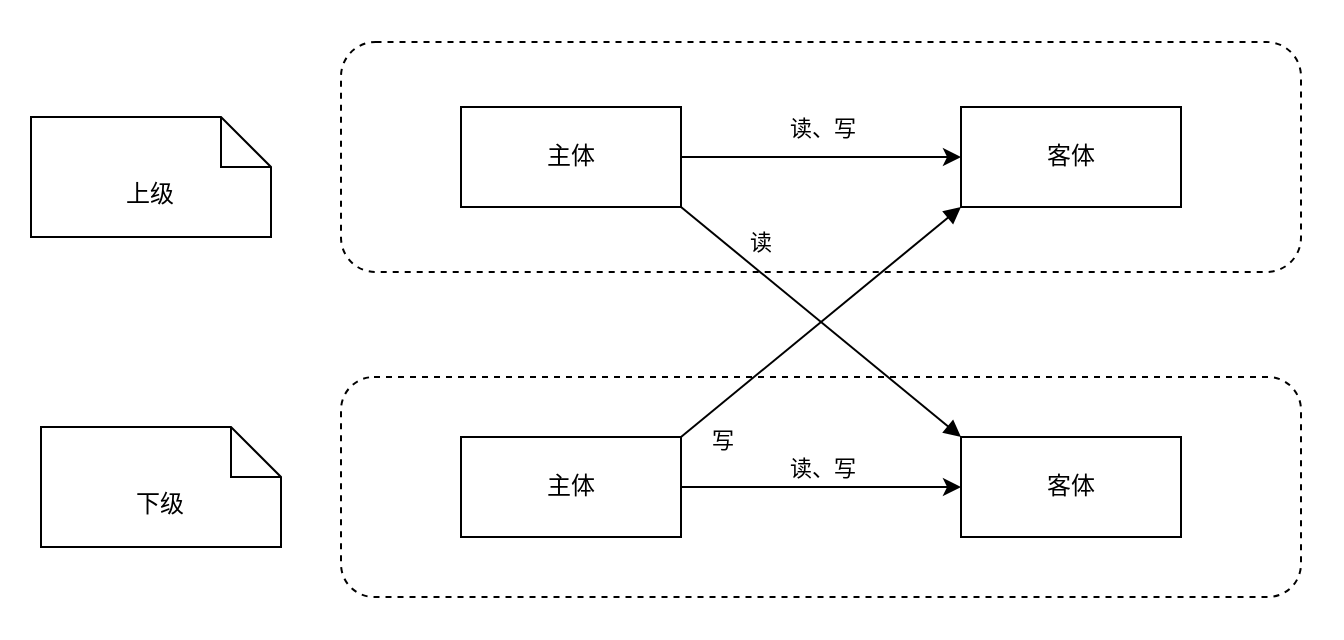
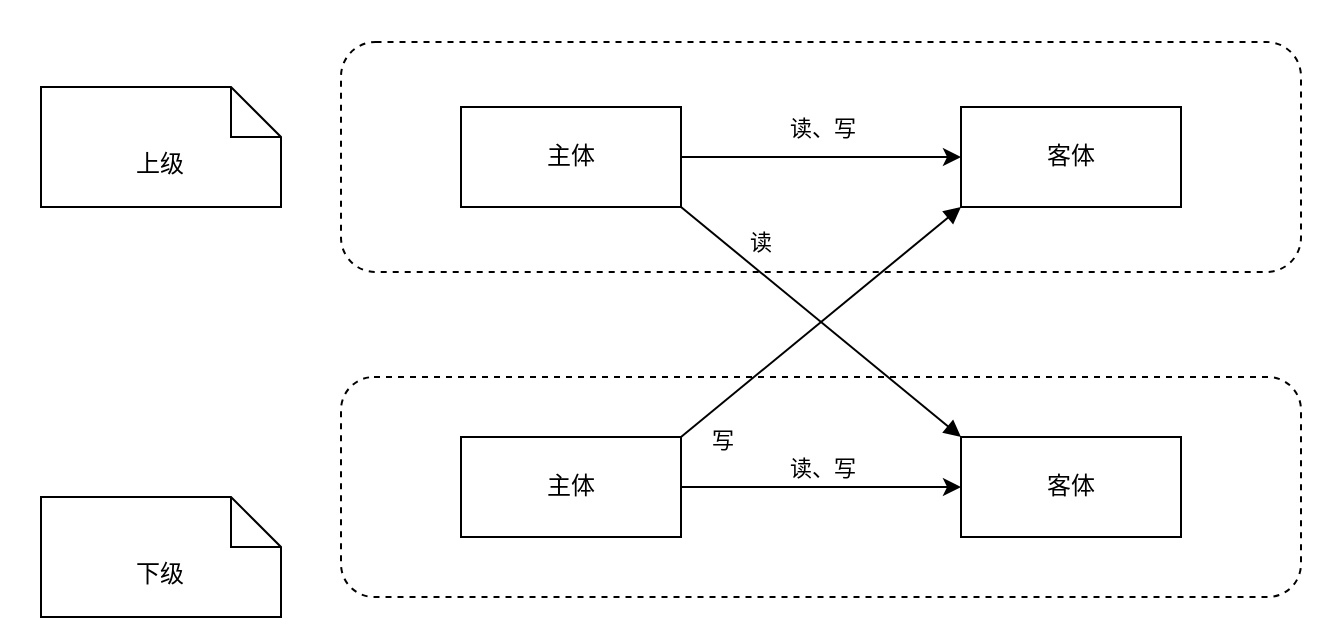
node "上级": moved (151, 177) -> (161, 147)
node "下级": moved (161, 487) -> (161, 557)
